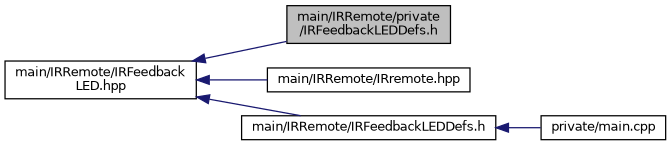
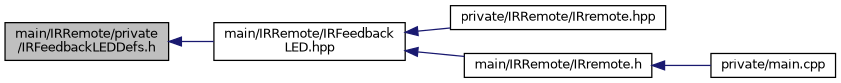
edge "main/IRRemote/private /IRFeedbackLEDDefs.h" -> "main/IRRemote/IRFeedback LED.hpp": reversed
node "main/IRRemote/IRremote.hpp": label "main/IRRemote/IRremote.hpp" -> "private/IRRemote/IRremote.hpp"
node "main/IRRemote/IRFeedbackLEDDefs.h": label "main/IRRemote/IRFeedbackLEDDefs.h" -> "main/IRRemote/IRremote.h"
